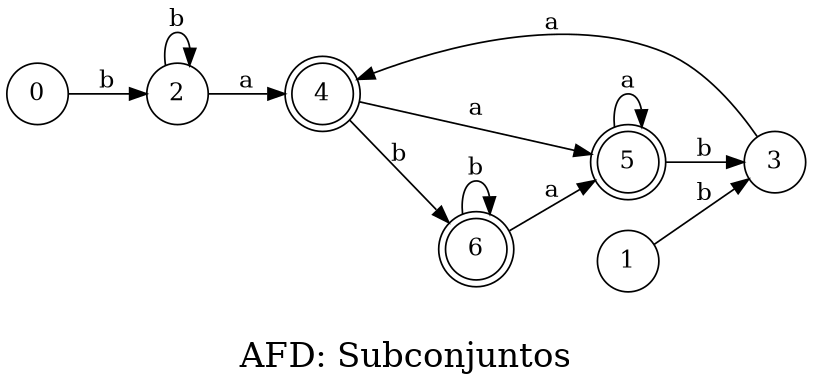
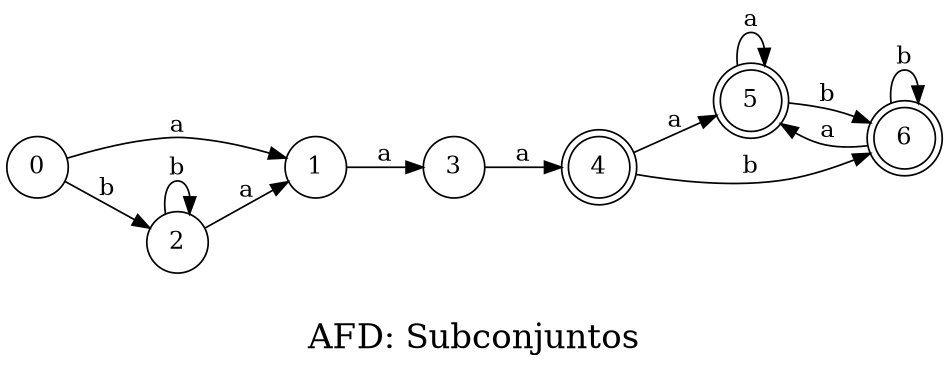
edge "2" -> "4": now "2" -> "1"
edge "0" -> "1": added, label "a"
edge "5" -> "3": now "5" -> "6"
edge "1" -> "3": label "b" -> "a"
